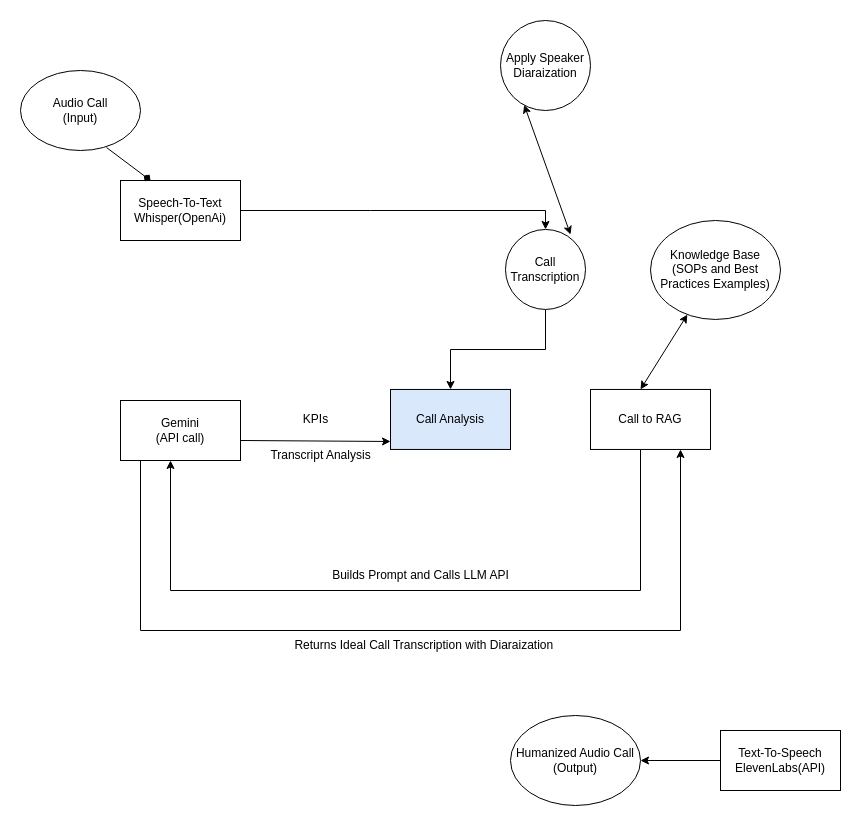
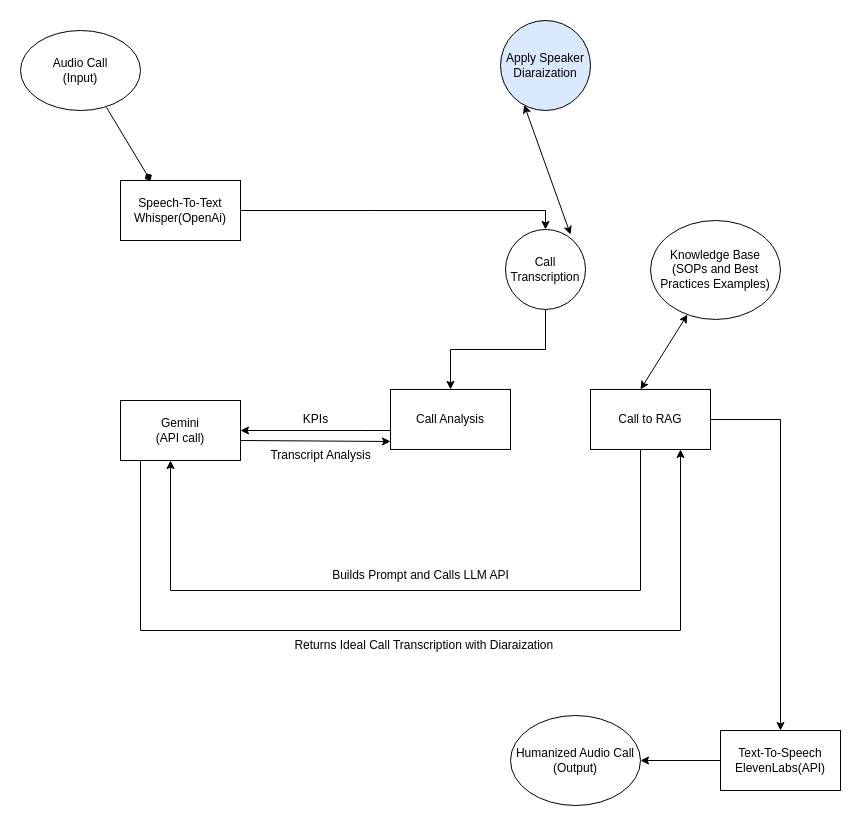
node "Apply Speaker Diaraization": fillcolor #ffffff -> #dae8fc
node "Audio Call (Input)": moved (81, 111) -> (81, 71)
node "Call Analysis": fillcolor #dae8fc -> #ffffff
edge "Call Analysis" -> "Gemini (API call)": added
edge "Call to RAG" -> "Text-To-Speech ElevenLabs(API)": added
